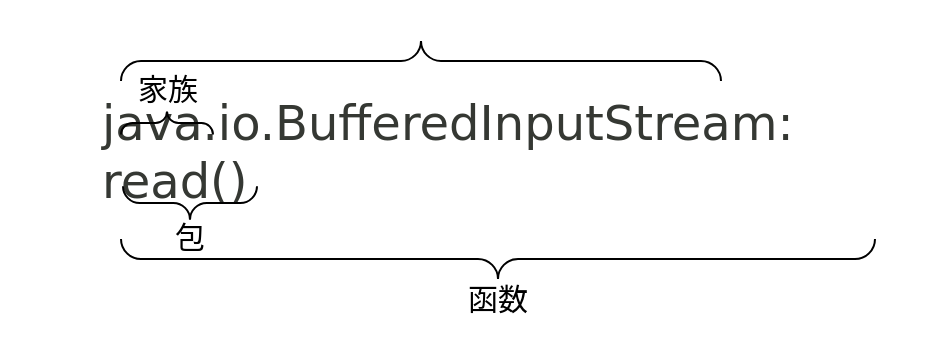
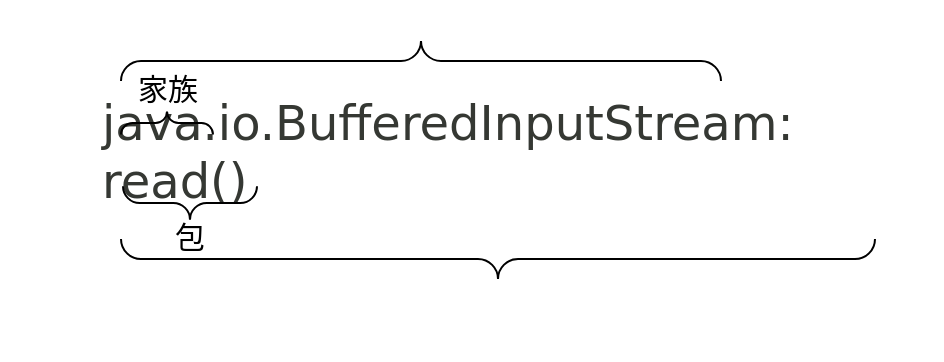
node "函数": removed
